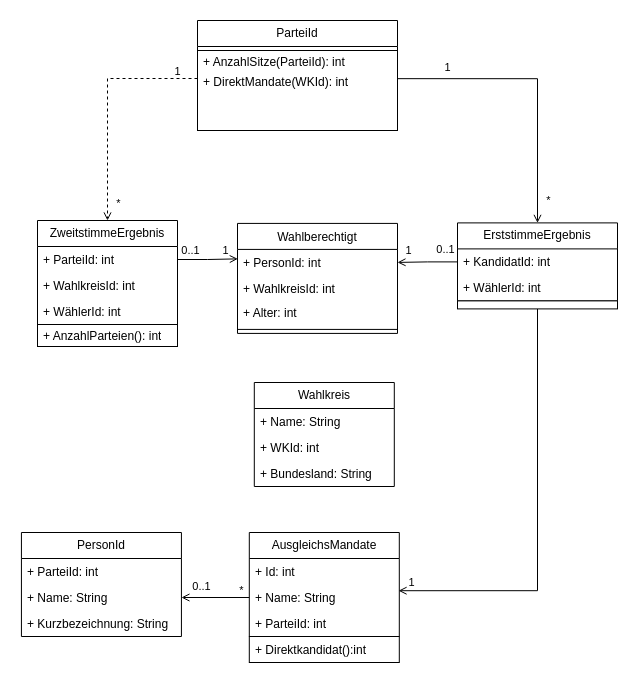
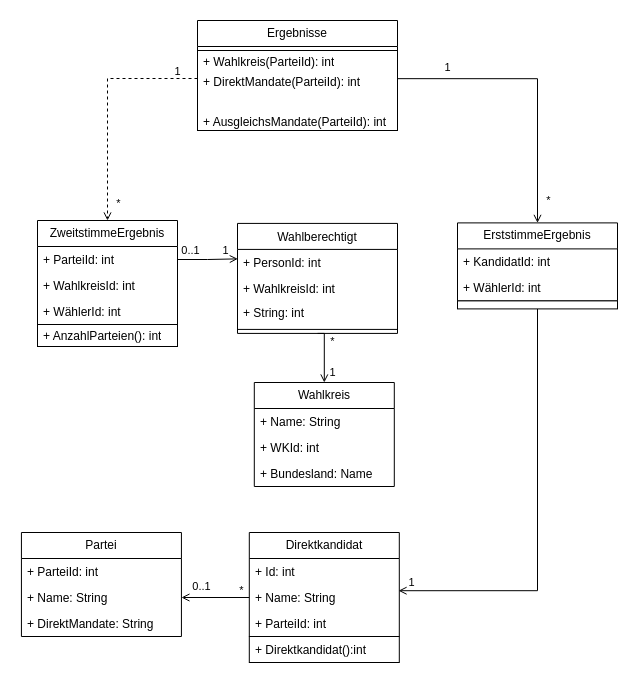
node "ParteiId": label "ParteiId" -> "Ergebnisse"
node "+ AnzahlSitze(ParteiId): int": label "+ AnzahlSitze(ParteiId): int" -> "+ Wahlkreis(ParteiId): int"
node "+ DirektMandate(WKId): int": label "+ DirektMandate(WKId): int" -> "+ DirektMandate(ParteiId): int"
node "+ AusgleichsMandate(ParteiId): int": added
edge "+ KandidatId: int" -> "+ PersonId: int": removed, labels "0..1", "1"
node "+ Alter: int": label "+ Alter: int" -> "+ String: int"
edge "Wahlberechtigt" -> "Wahlkreis": added, labels "*", "1"
node "+ Bundesland: String": label "+ Bundesland: String" -> "+ Bundesland: Name"
node "PersonId": label "PersonId" -> "Partei"
node "AusgleichsMandate": label "AusgleichsMandate" -> "Direktkandidat"
node "+ Kurzbezeichnung: String": label "+ Kurzbezeichnung: String" -> "+ DirektMandate: String"
